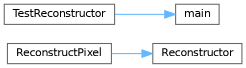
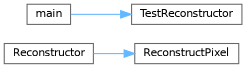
edge "TestReconstructor" -> "main": reversed
edge "ReconstructPixel" -> "Reconstructor": reversed
